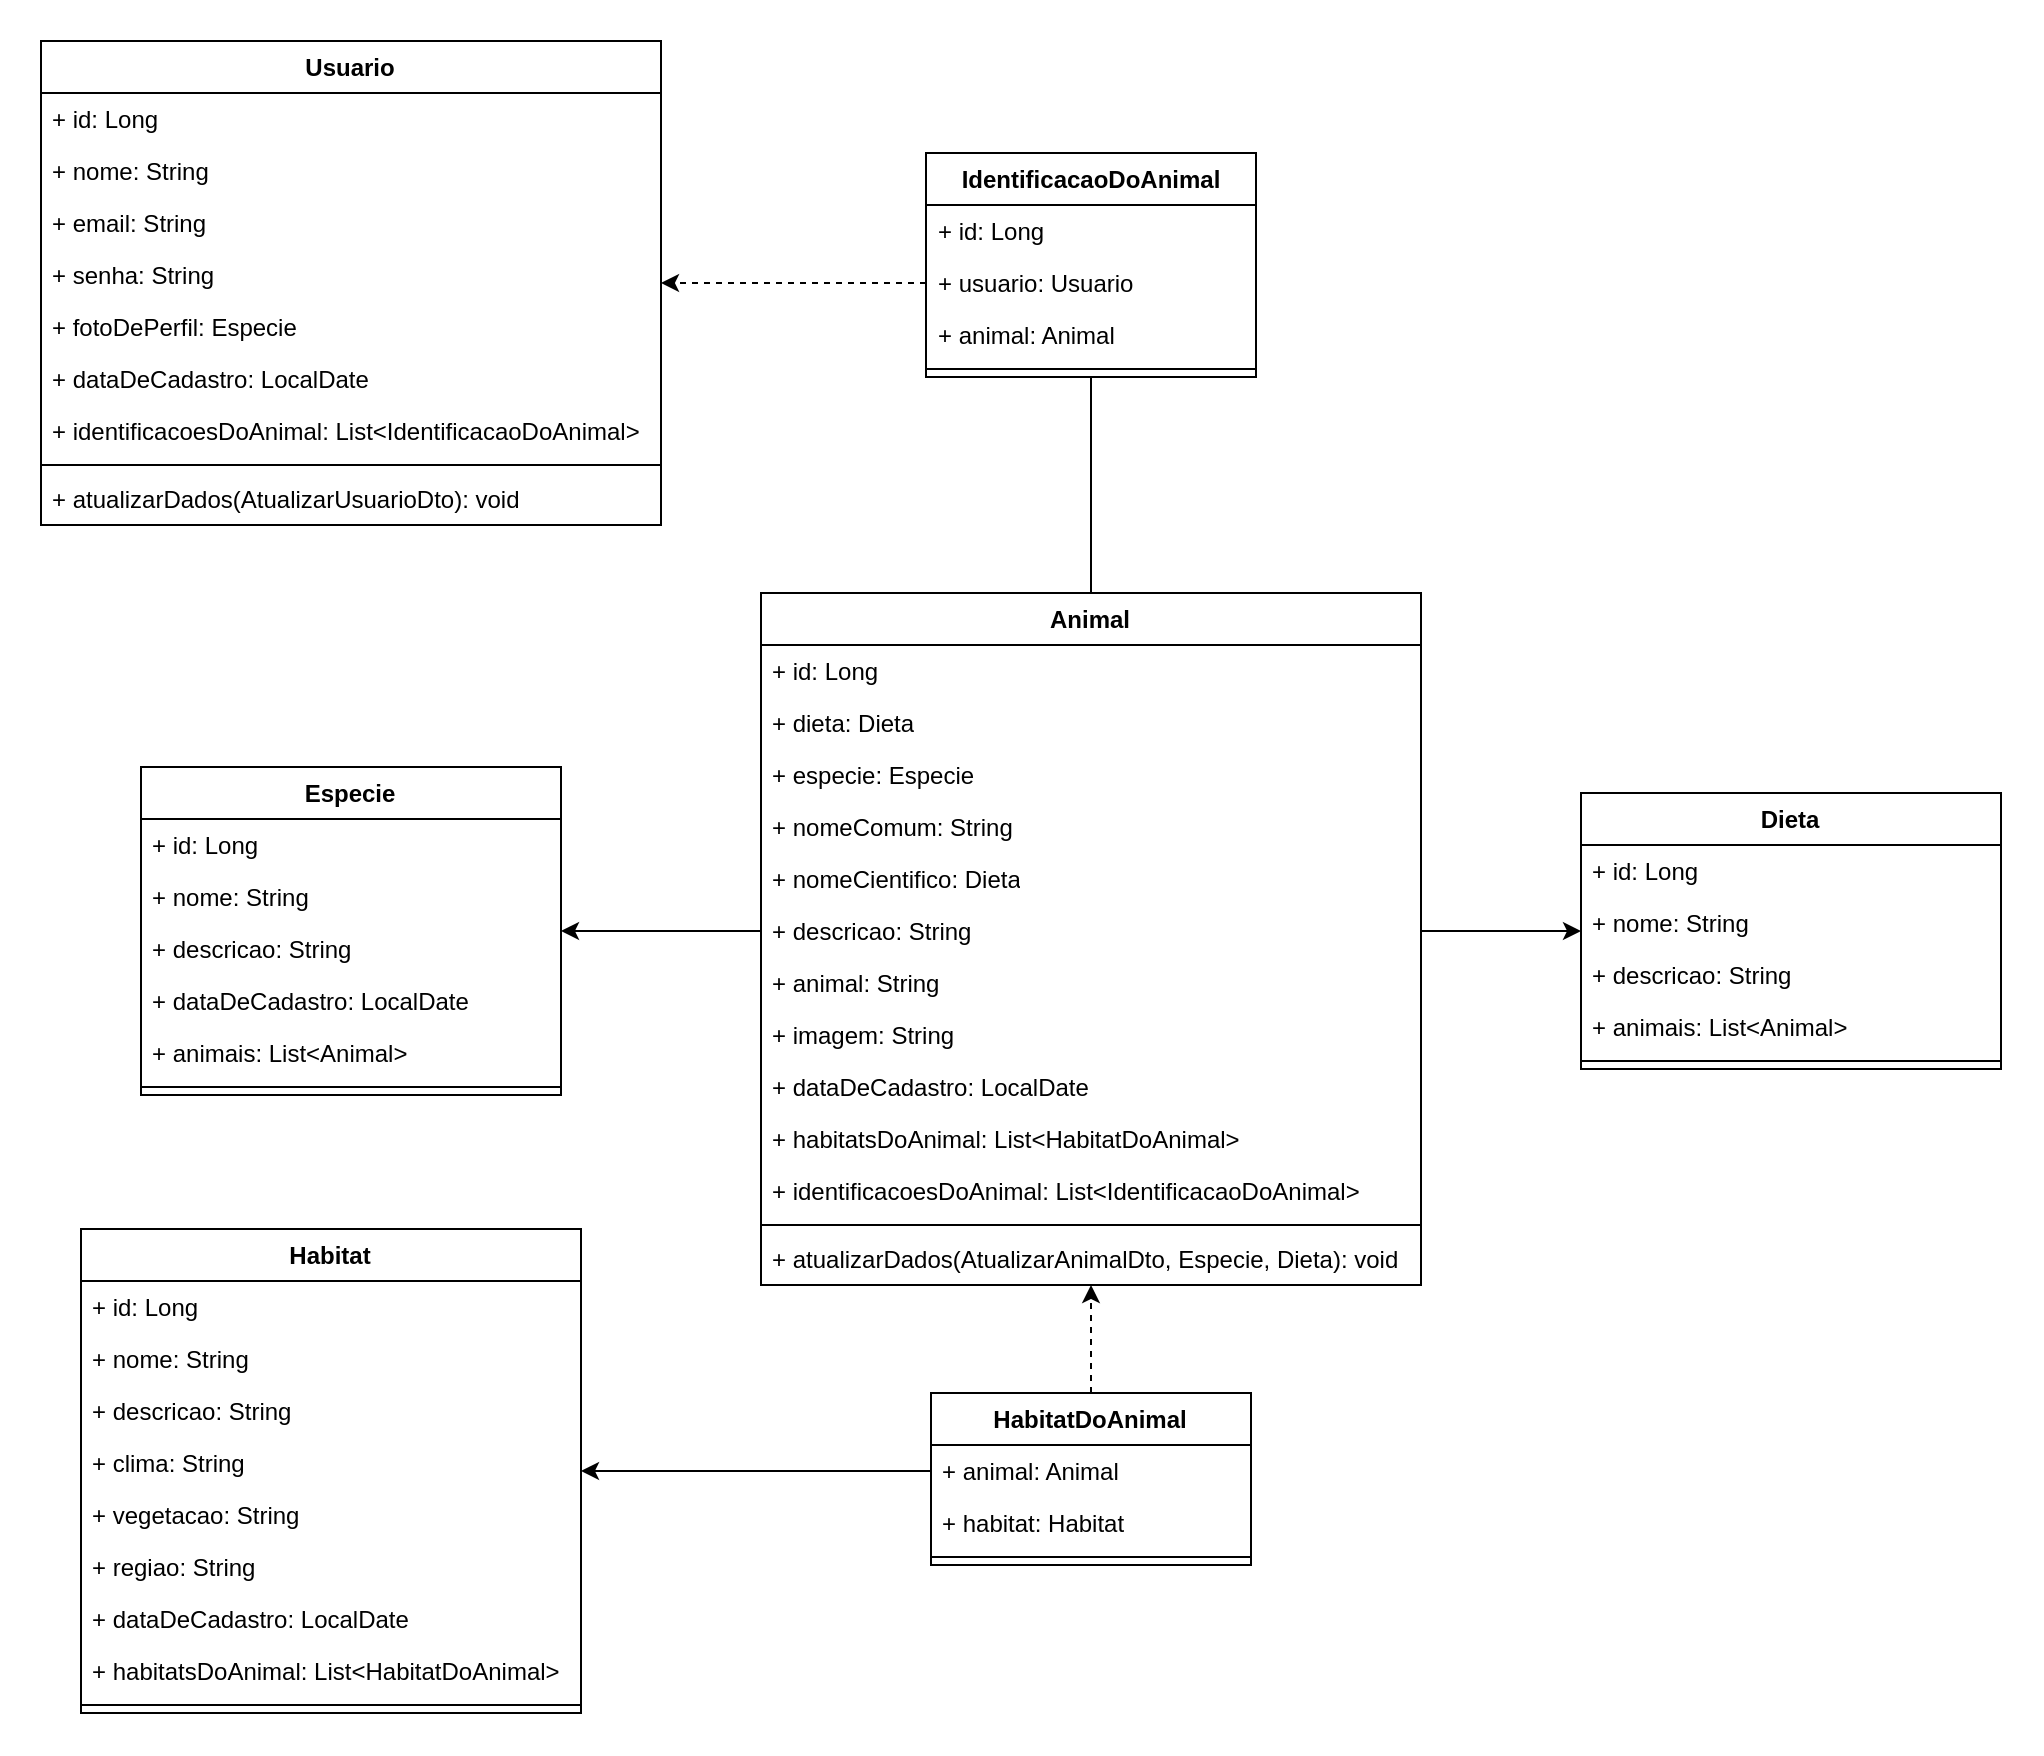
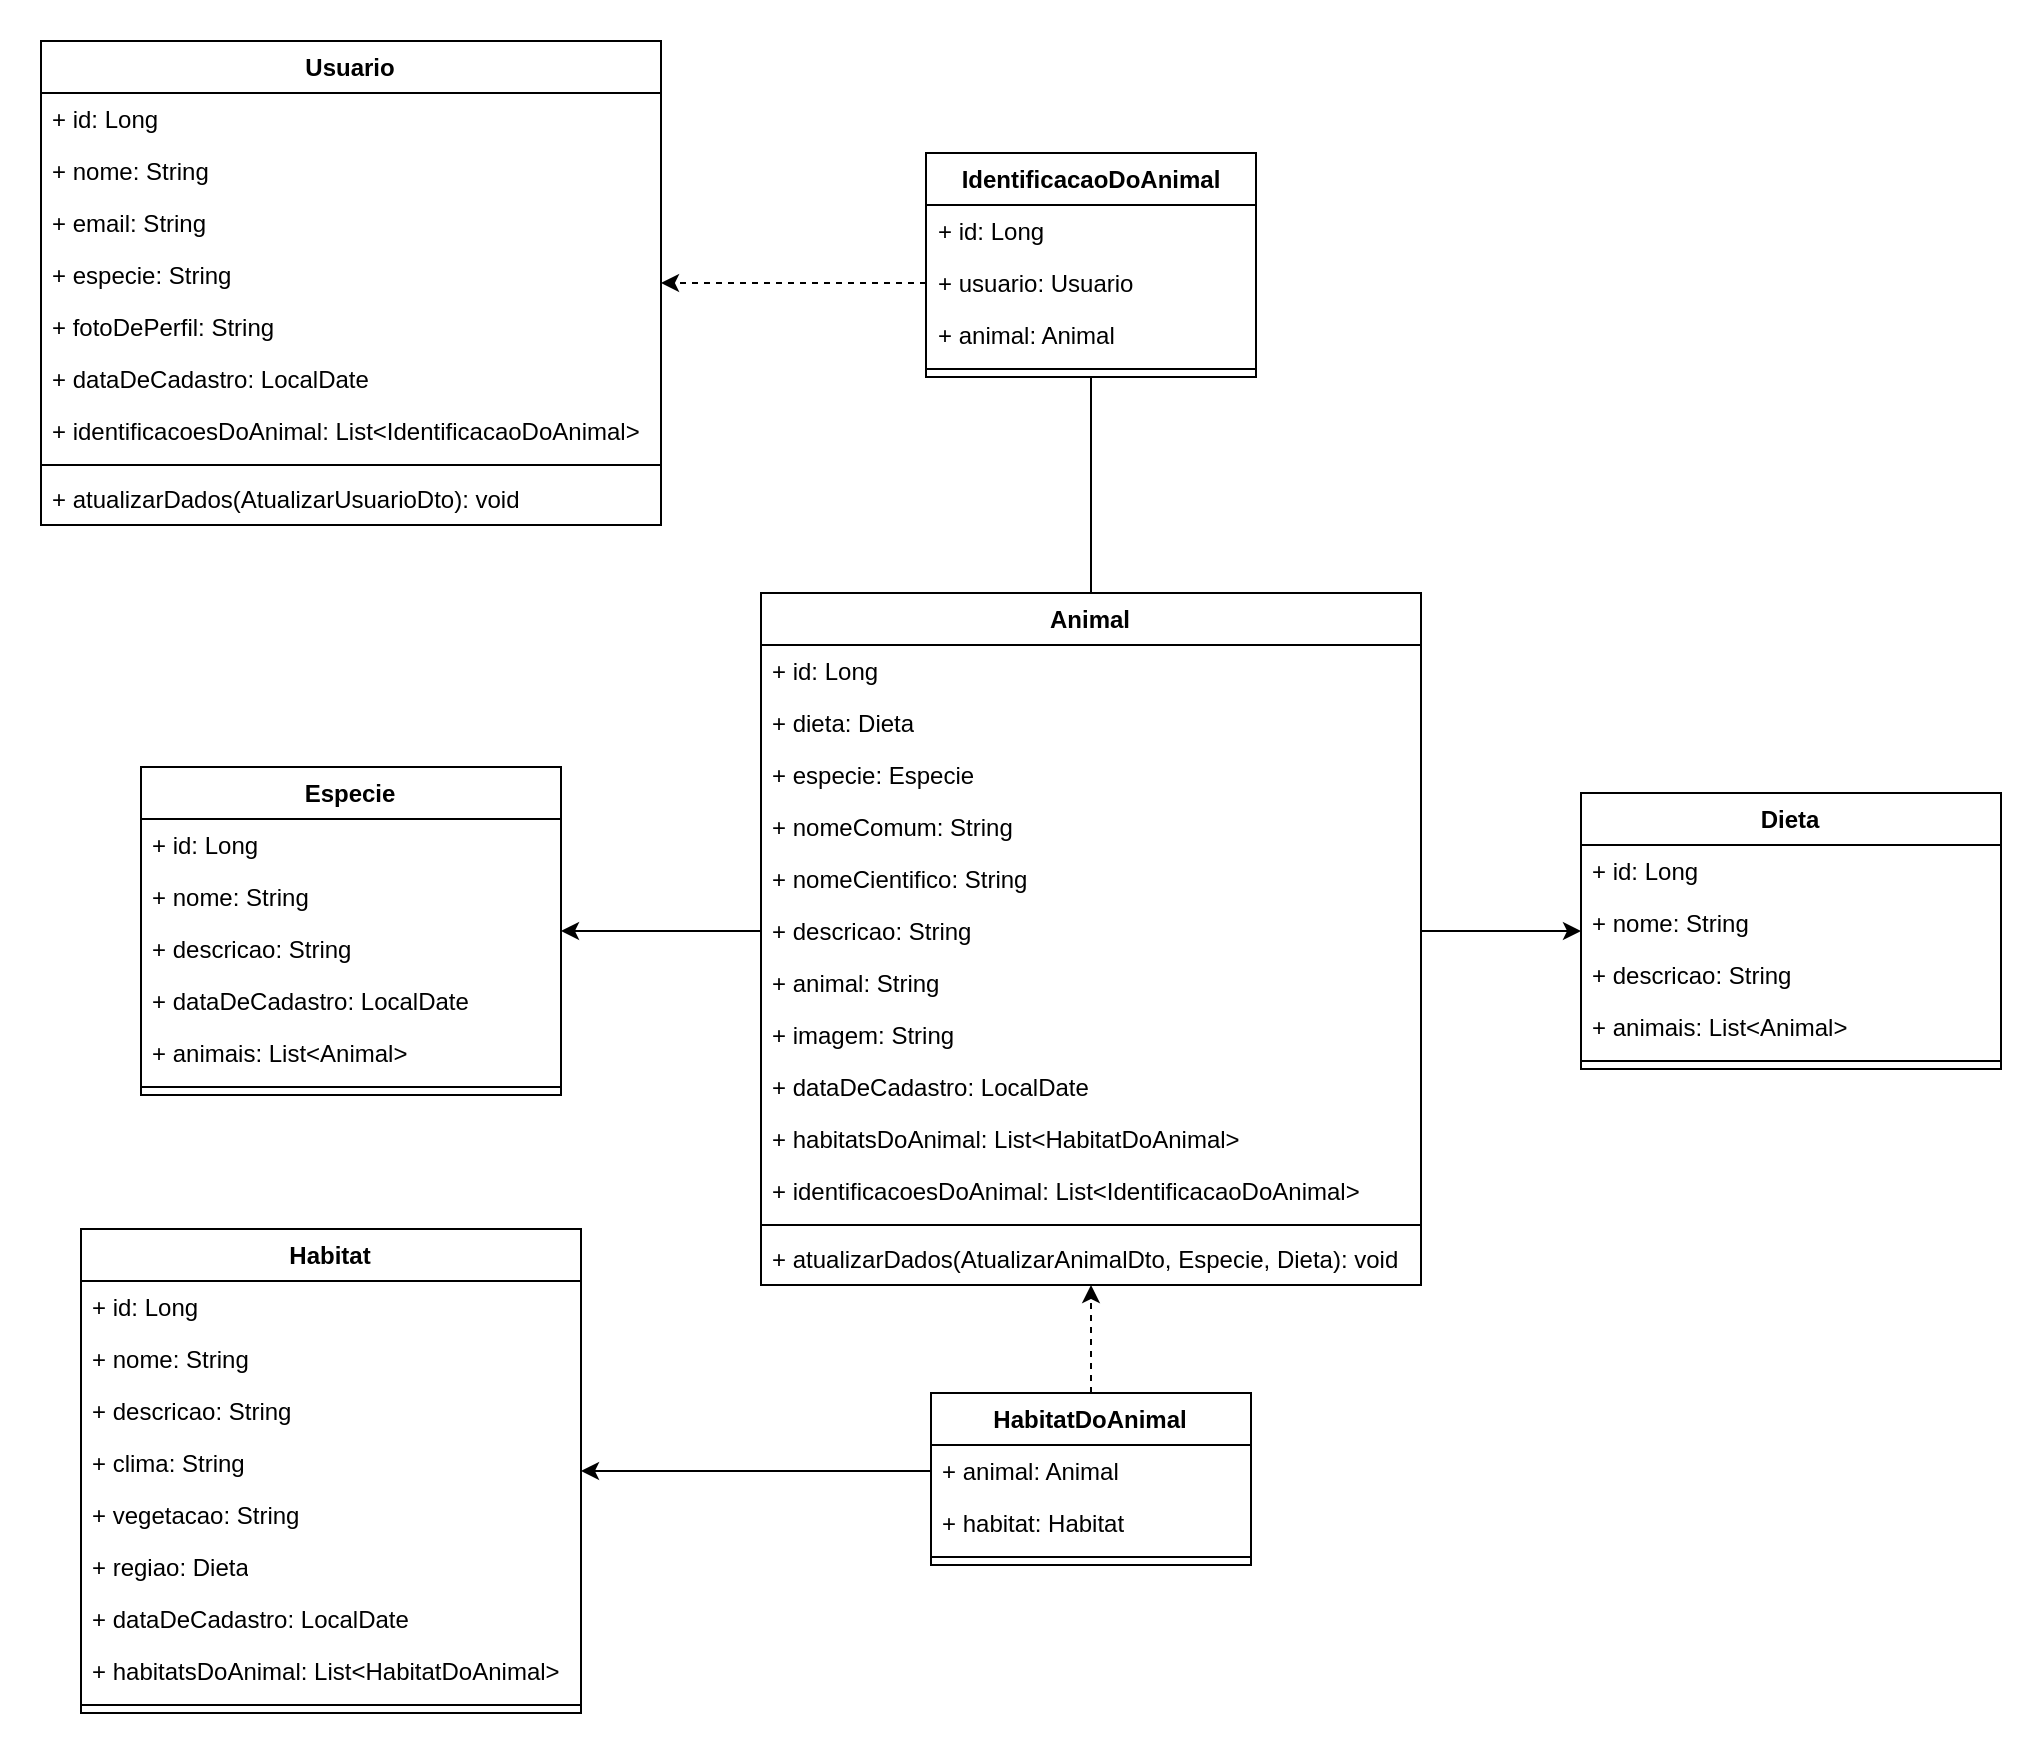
node "+ senha: String": label "+ senha: String" -> "+ especie: String"
node "+ fotoDePerfil: Especie": label "+ fotoDePerfil: Especie" -> "+ fotoDePerfil: String"
node "+ nomeCientifico: Dieta": label "+ nomeCientifico: Dieta" -> "+ nomeCientifico: String"
node "+ regiao: String": label "+ regiao: String" -> "+ regiao: Dieta"
